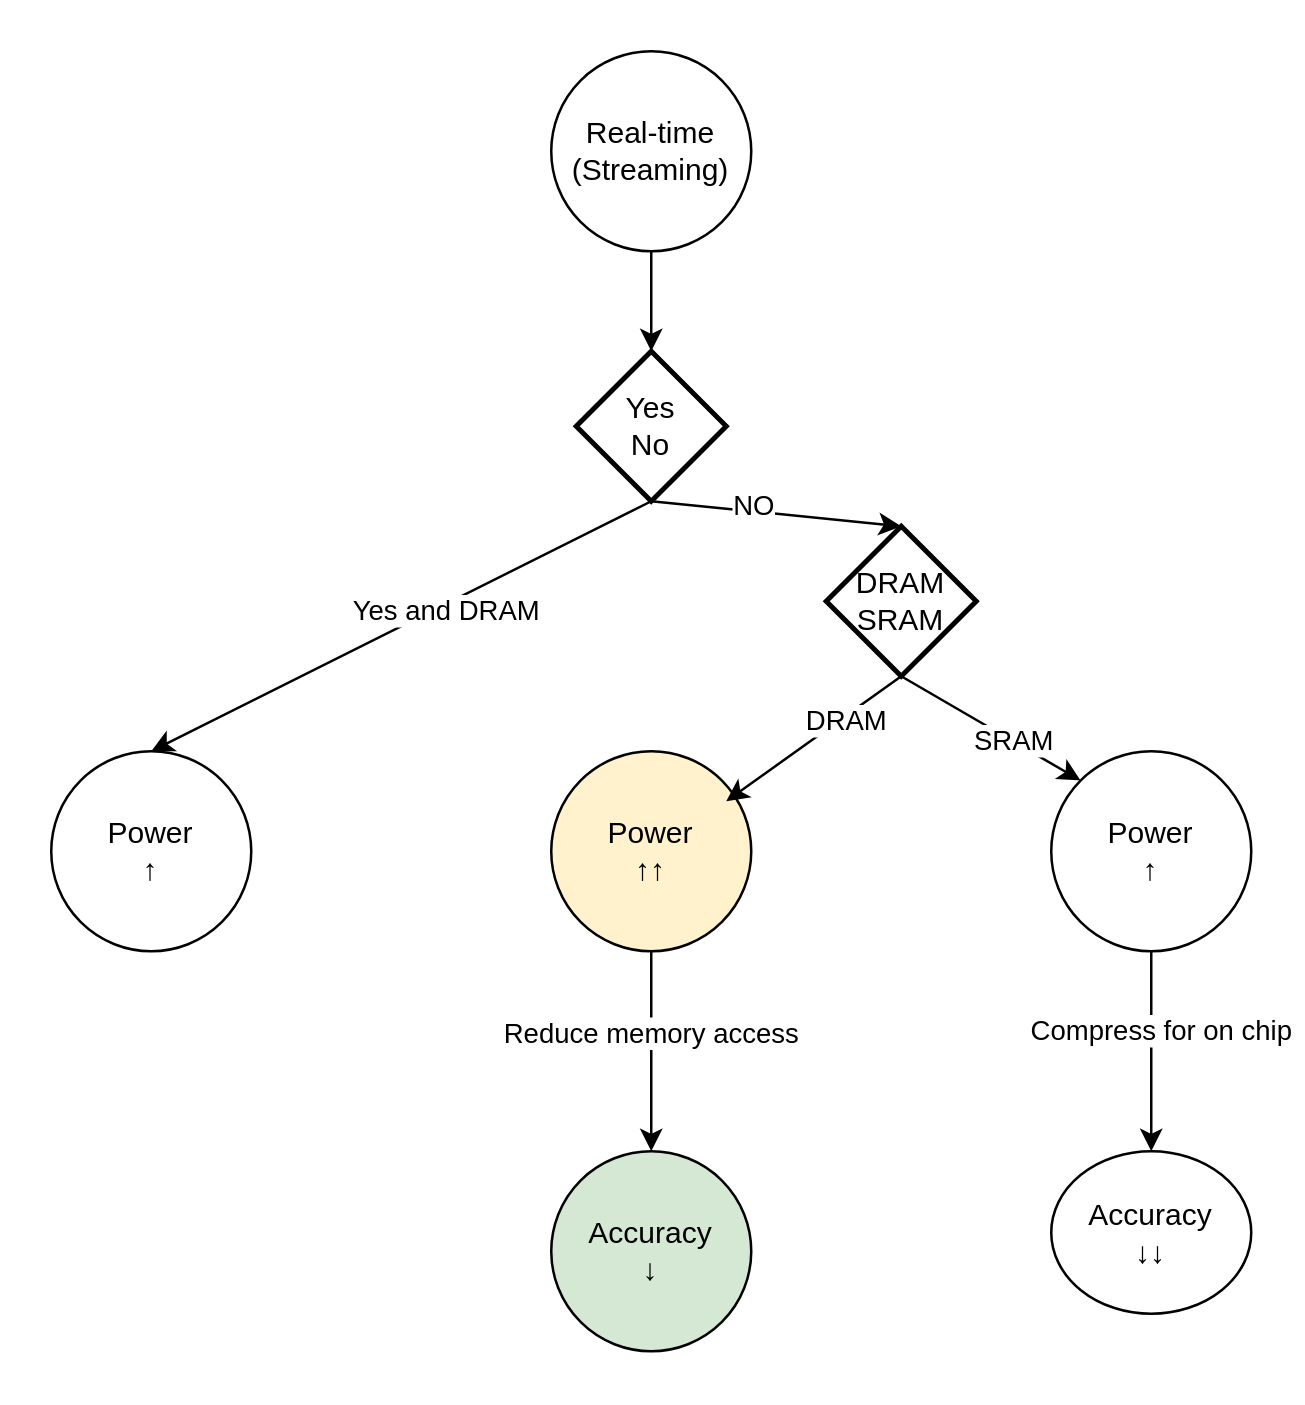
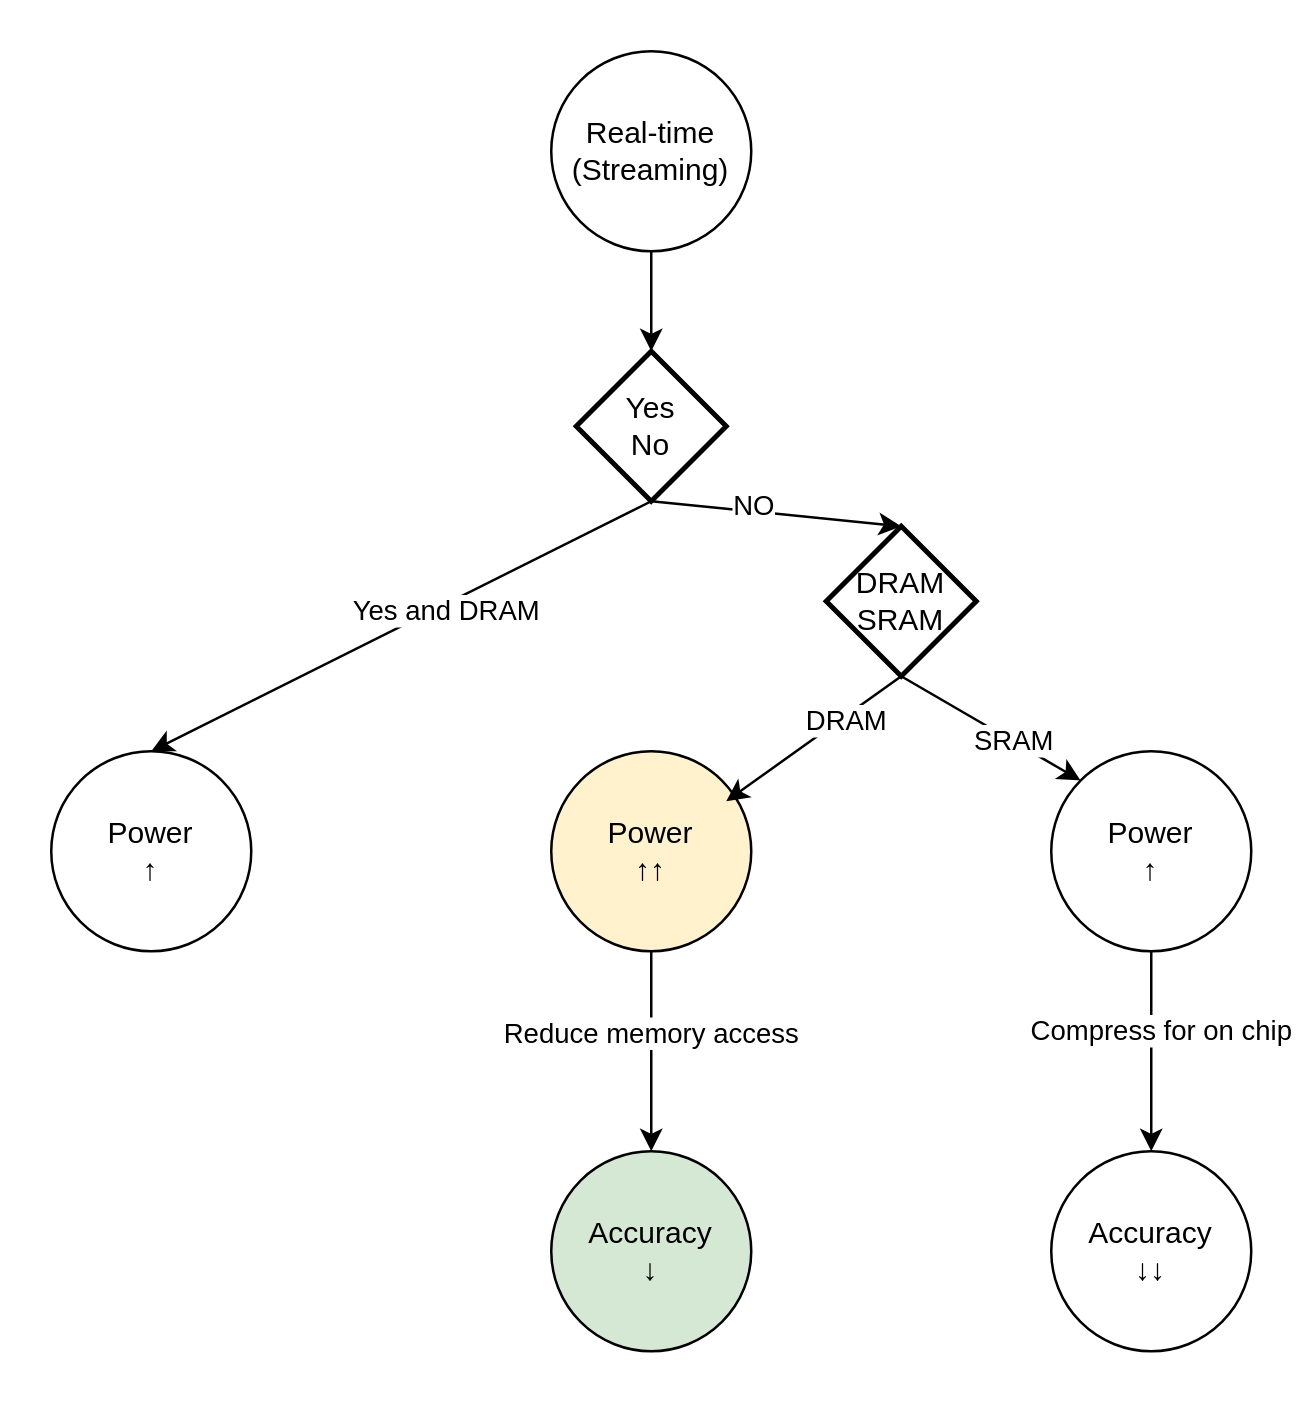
node "Accuracy ↓↓": size 200x163 -> 200x200
